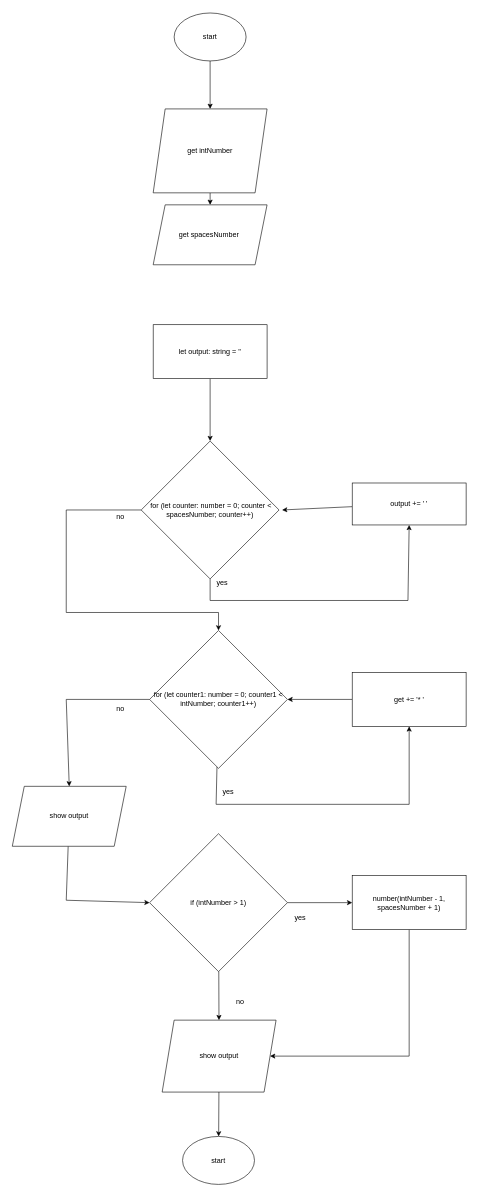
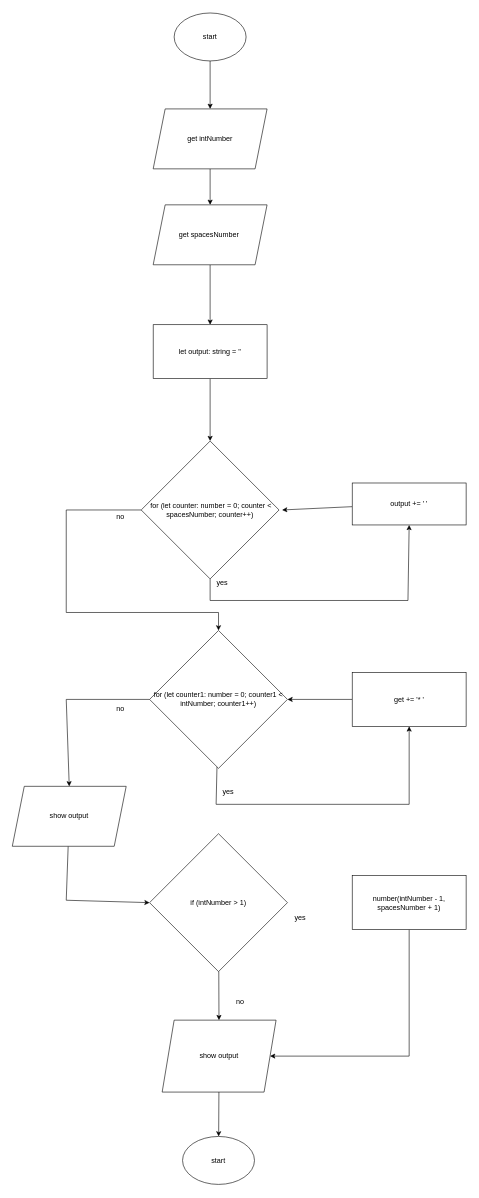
node "get intNumber": size 114x84 -> 114x60
edge "get spacesNumber" -> "let output: string = ''": added
edge "if (intNumber > 1)" -> "number(intNumber - 1, spacesNumber + 1)": removed
